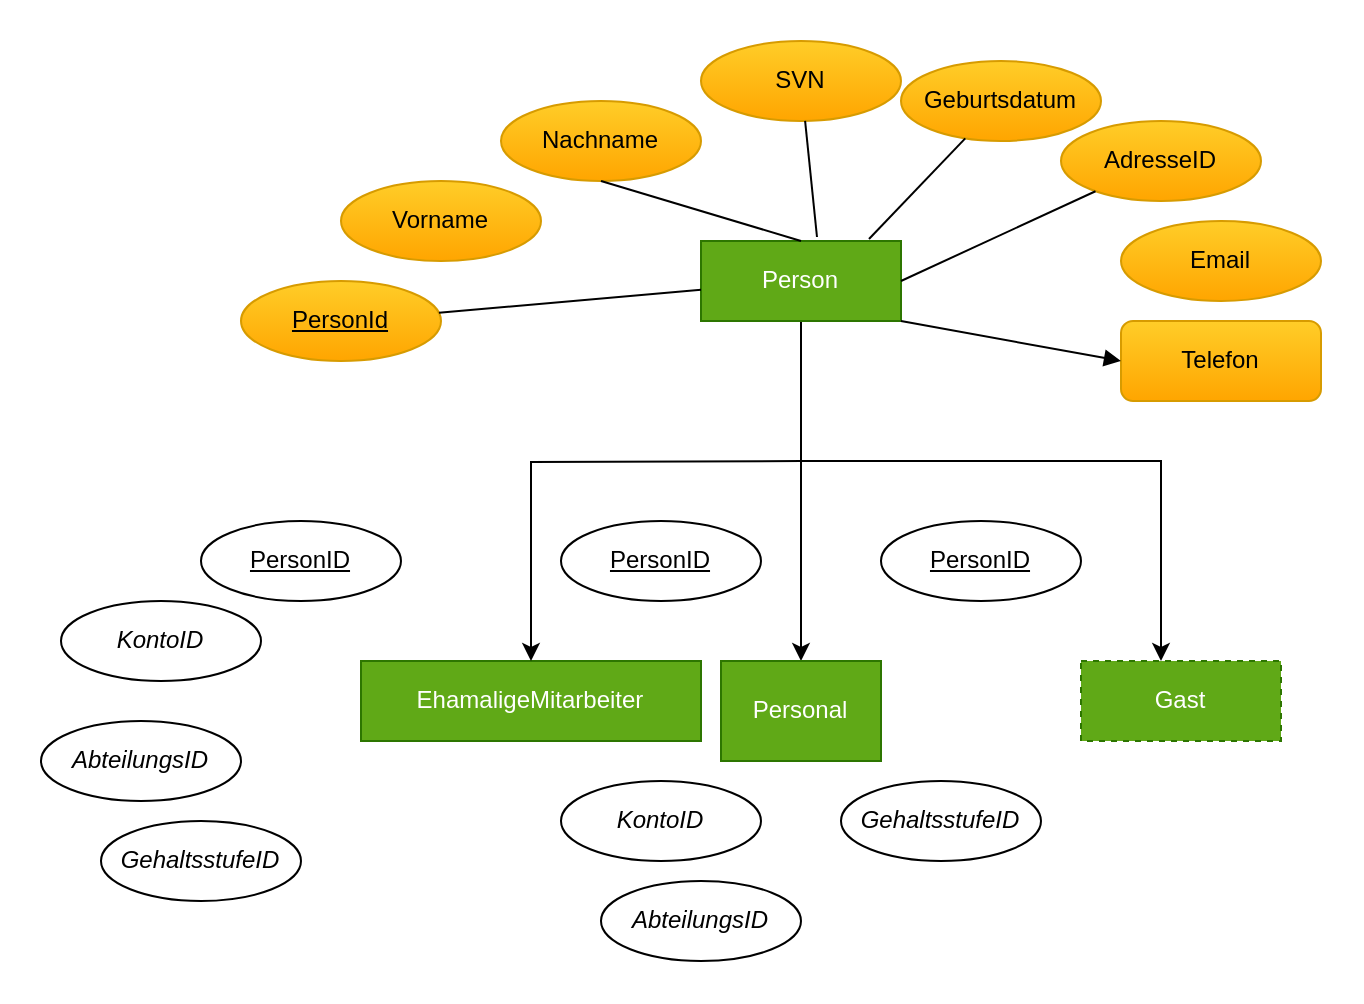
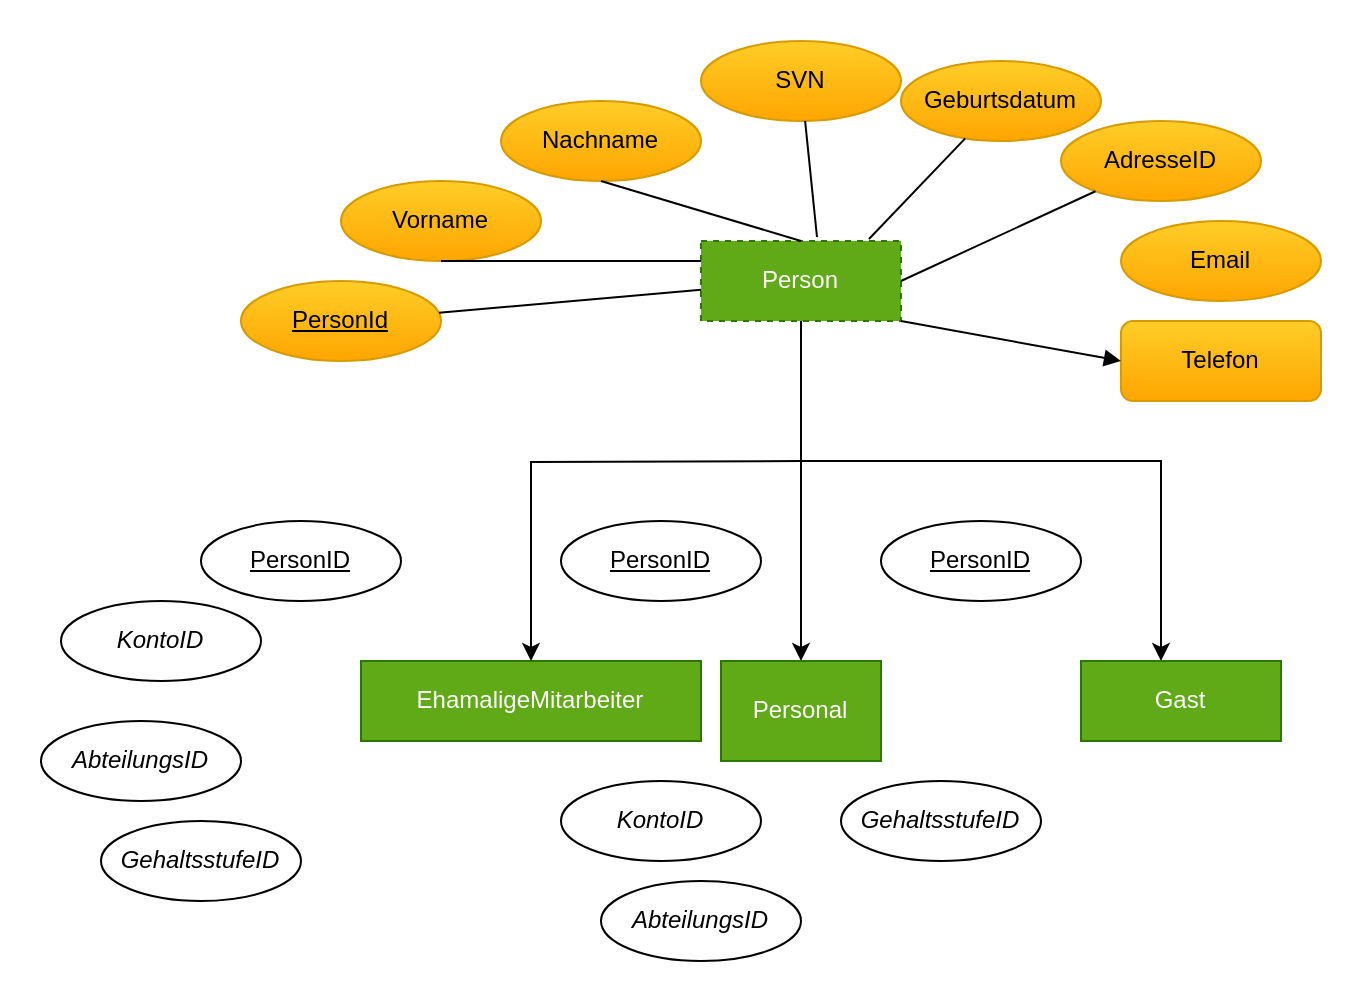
edge "Vorname" -- "Person": added
node "Person": style solid -> dashed
node "Gast": style dashed -> solid
